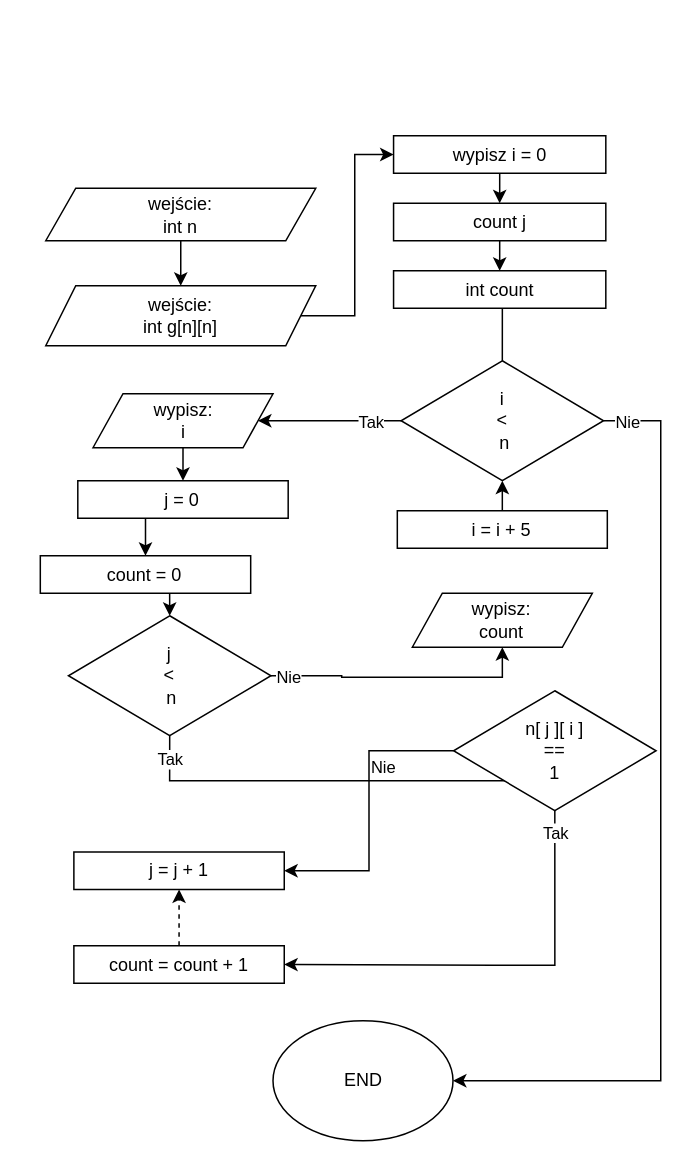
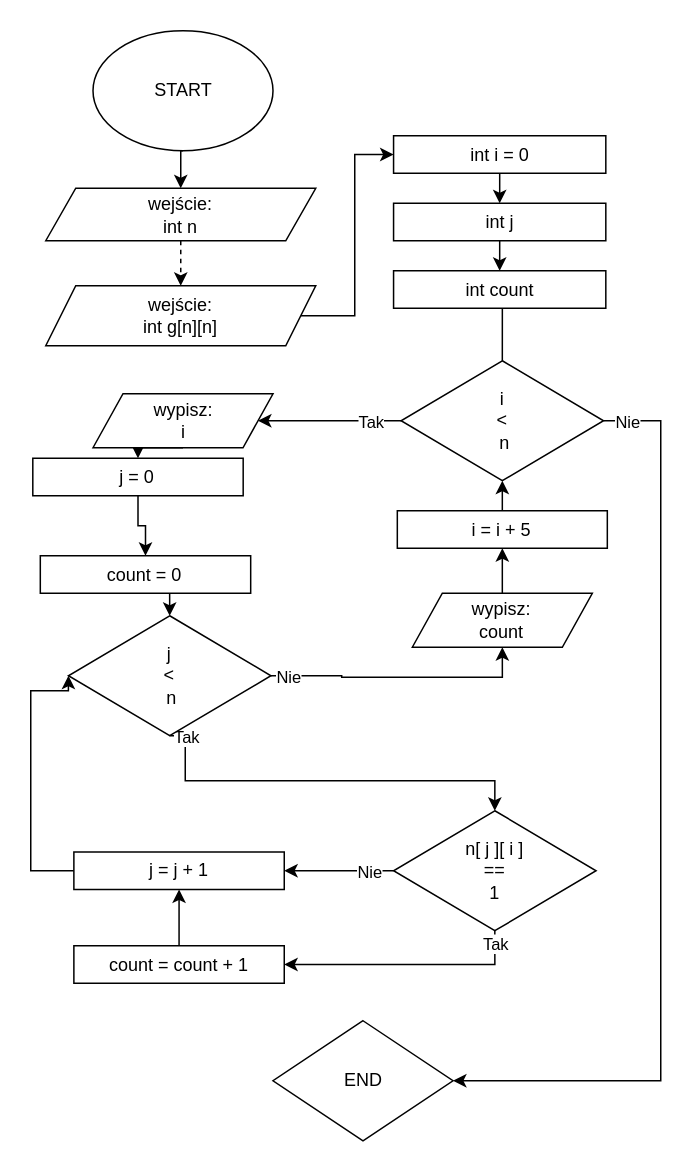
node "START": added
node "wypisz i = 0": label "wypisz i = 0" -> "int i = 0"
edge "START" -> "wejście: int n": added
node "count j": label "count j" -> "int j"
edge "wejście: int n" -> "wejście: int g[n][n]": style solid -> dashed
node "j = 0": moved (183, 500) -> (138, 477)
edge "wypisz: count" -> "i = i + 5": added
node "n[ j ][ i ] == 1": moved (555, 751) -> (495, 871)
edge "j = j + 1" -> "j < n": added
edge "count = count + 1" -> "j = j + 1": style dashed -> solid
node "END": shape ellipse -> diamond
